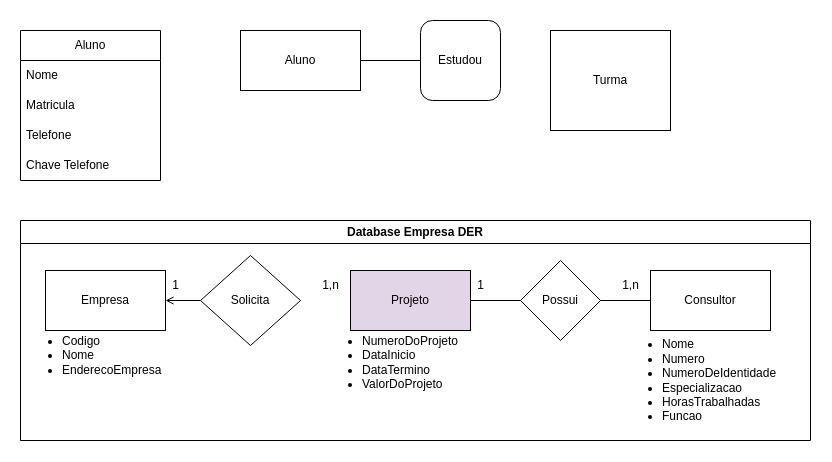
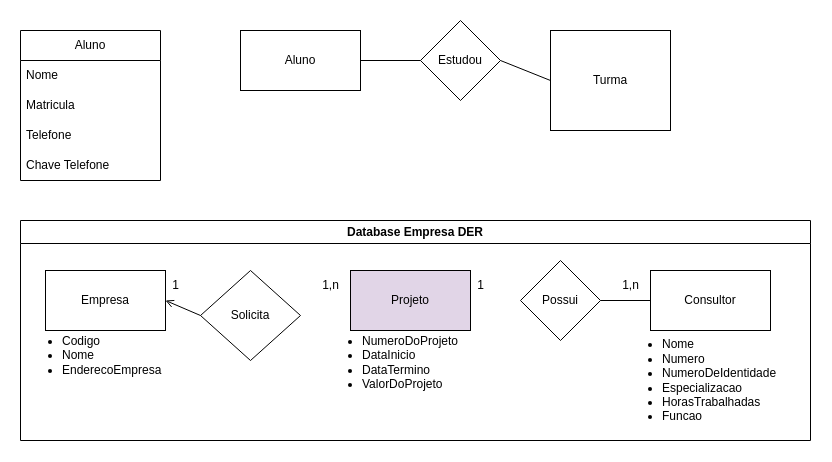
node "Estudou": shape rounded rectangle -> diamond
edge "Estudou" -- "Turma": added
node "Solicita": moved (251, 301) -> (251, 316)
edge "Projeto" -- "Possui": removed
